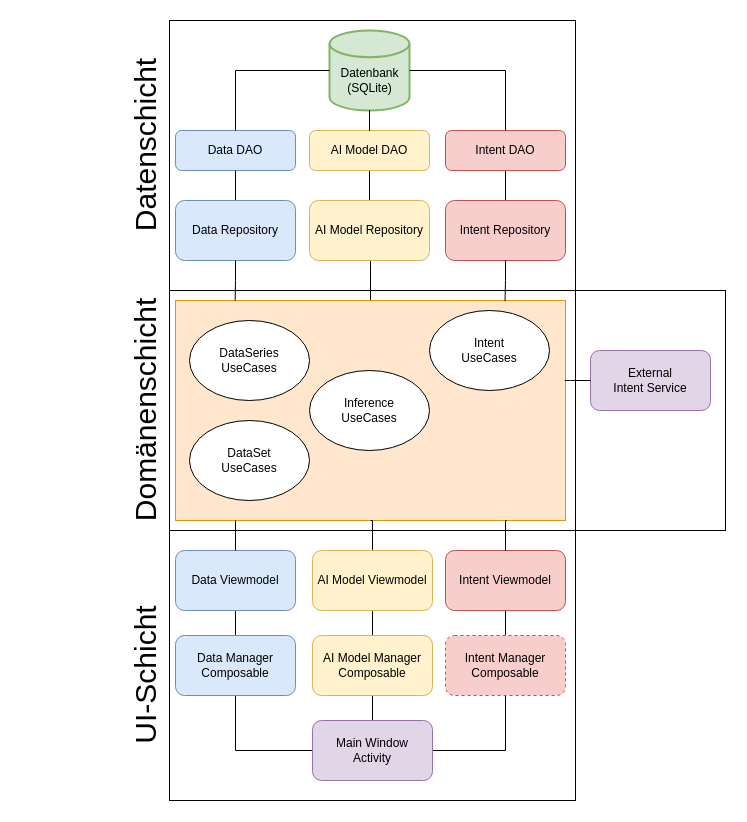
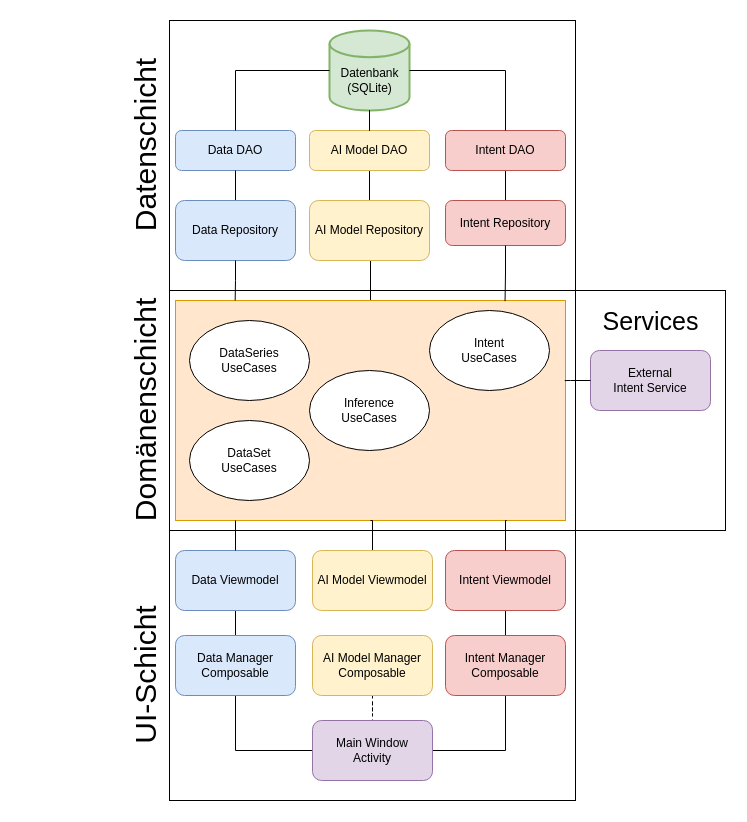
node "Intent Repository": size 120x60 -> 120x45
node "Services": added
edge "AI Model Viewmodel" -- "AI Model Manager Composable": removed
node "Intent Manager Composable": style dashed -> solid
edge "AI Model Manager Composable" -- "Main Window Activity": style solid -> dashed
